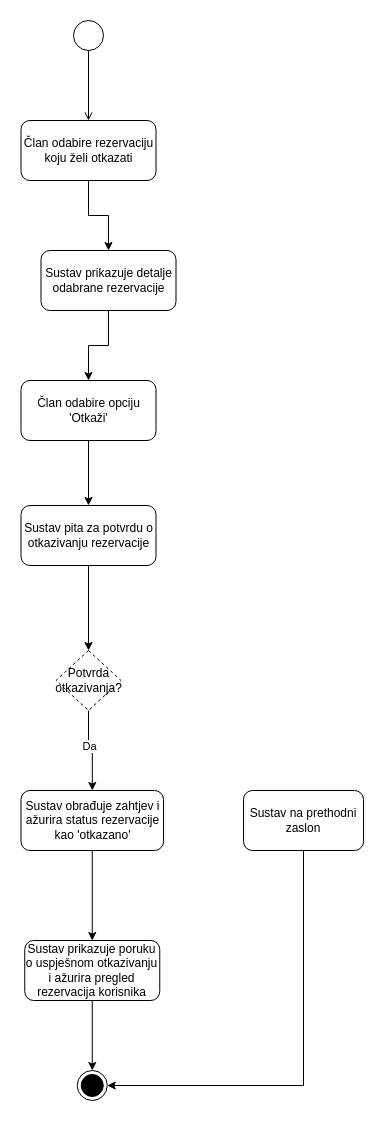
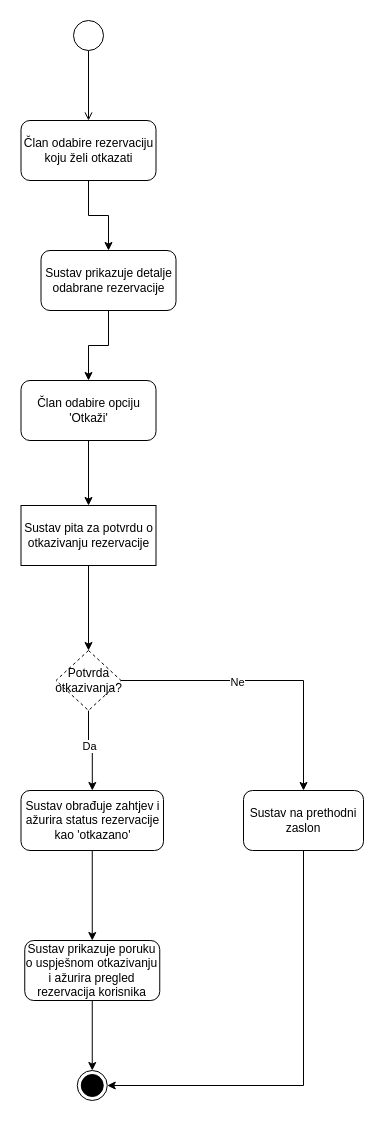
node "Sustav pita za potvrdu o otkazivanju rezervacije": shape rounded rectangle -> rectangle
edge "Potvrda otkazivanja?" -> "Sustav na prethodni zaslon": added, label "Ne"
